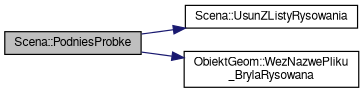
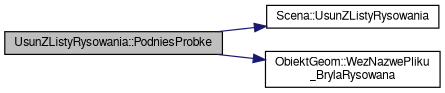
node "Scena::PodniesProbke": label "Scena::PodniesProbke" -> "UsunZListyRysowania::PodniesProbke"
